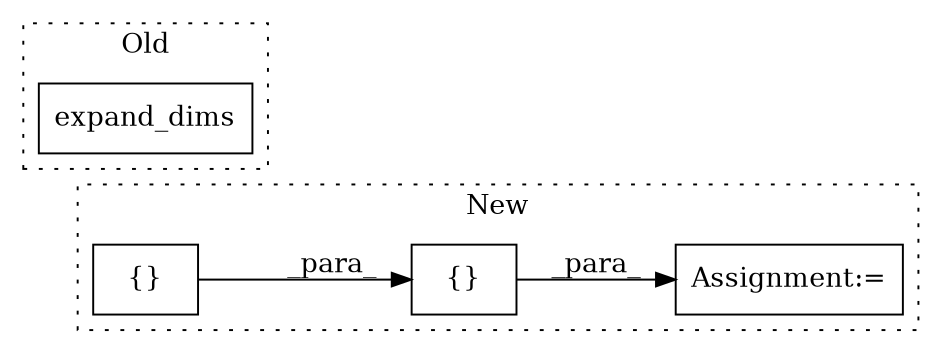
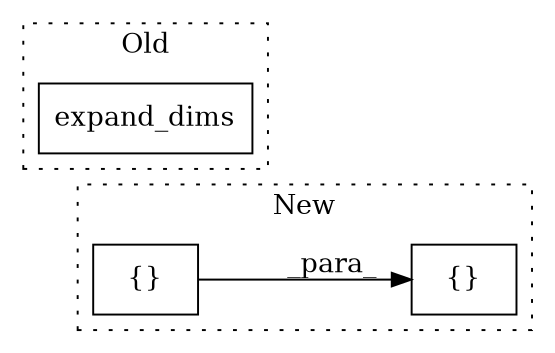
node "Assignment:=": removed
